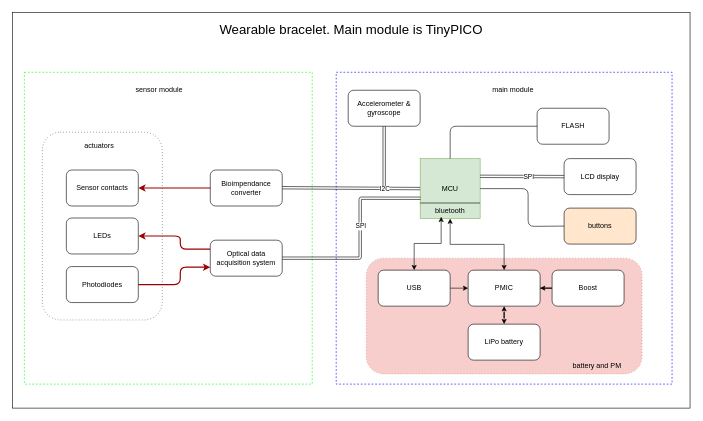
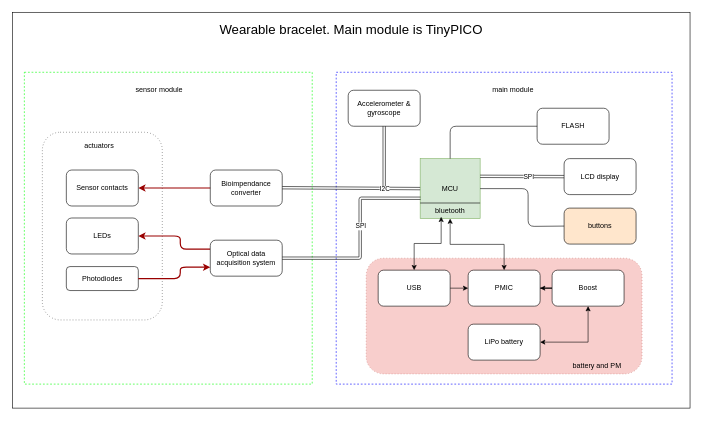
node "Photodiodes": size 72x36 -> 72x24
edge "PMIC" -- "LiPo battery": now "Boost" -- "LiPo battery"
